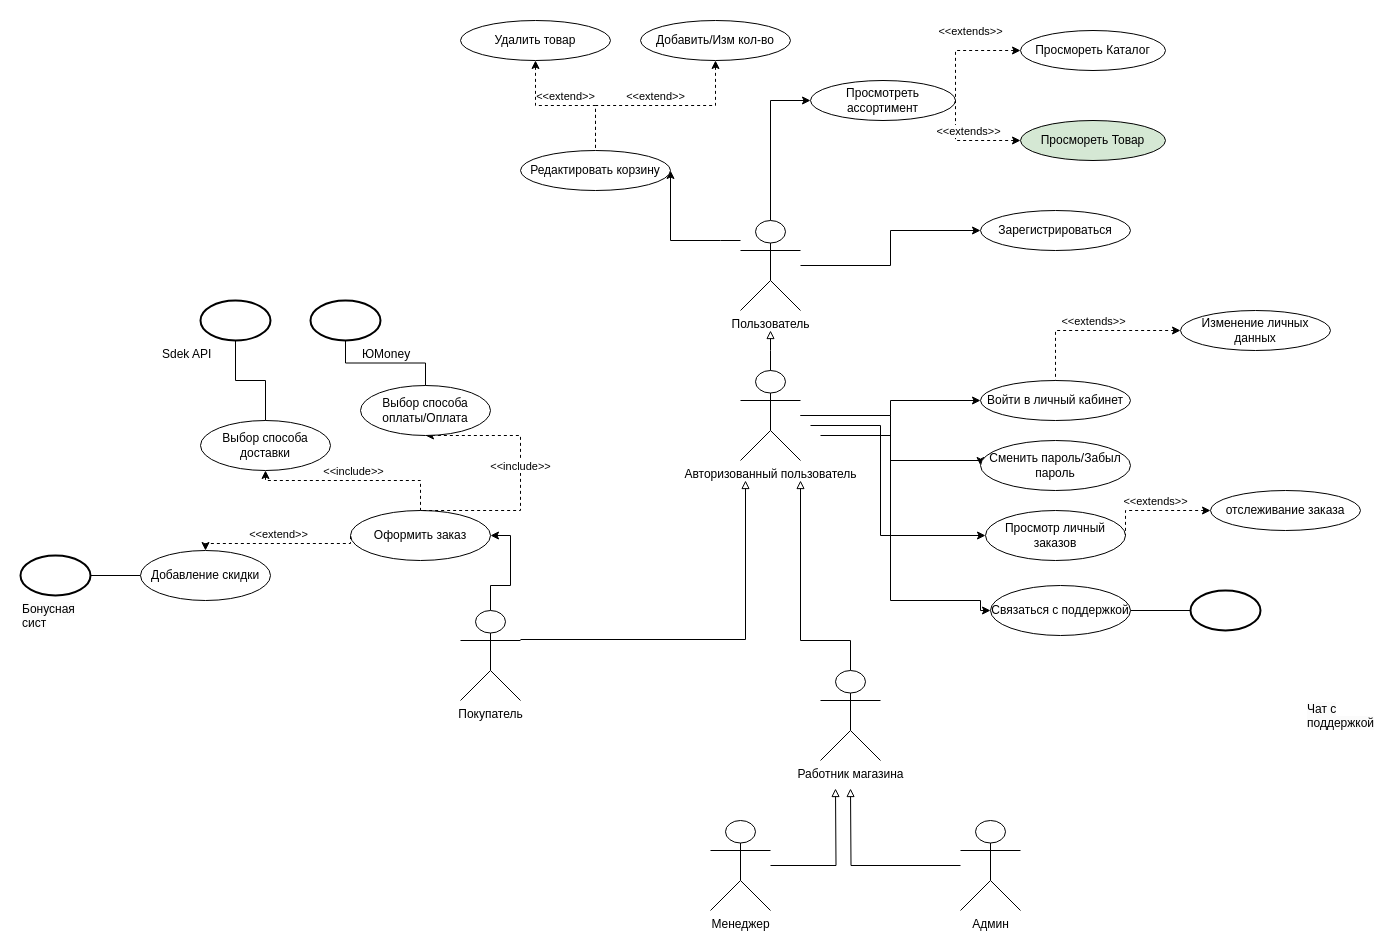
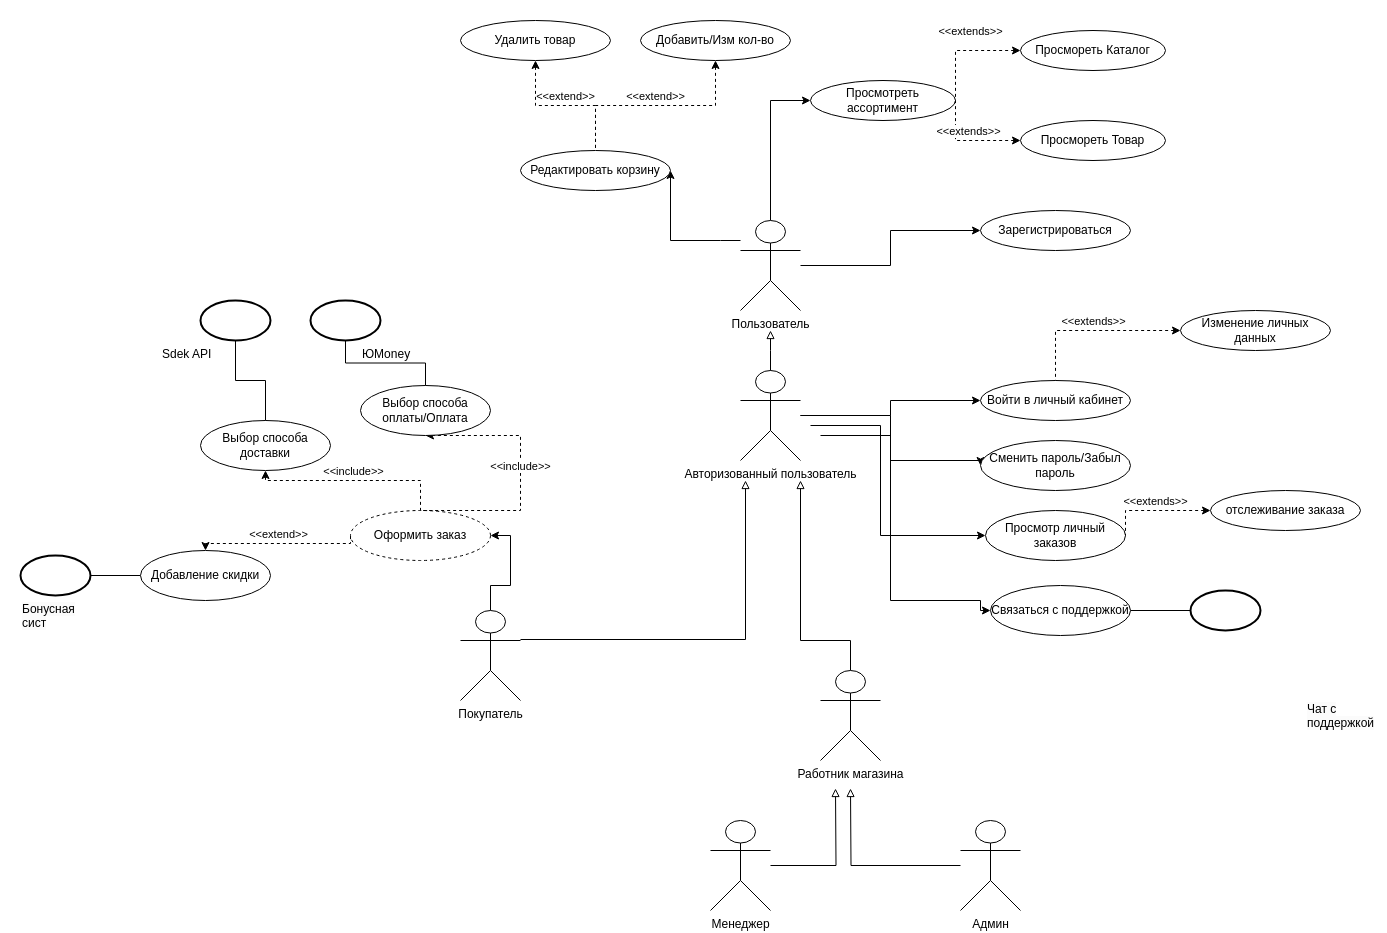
node "Просмореть Товар": fillcolor #d5e8d4 -> #ffffff
node "Оформить заказ": style solid -> dashed
